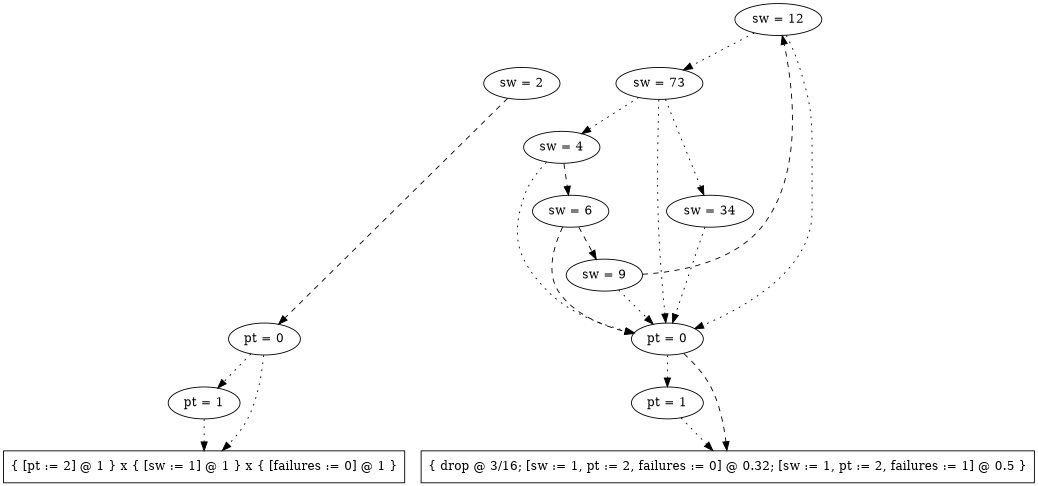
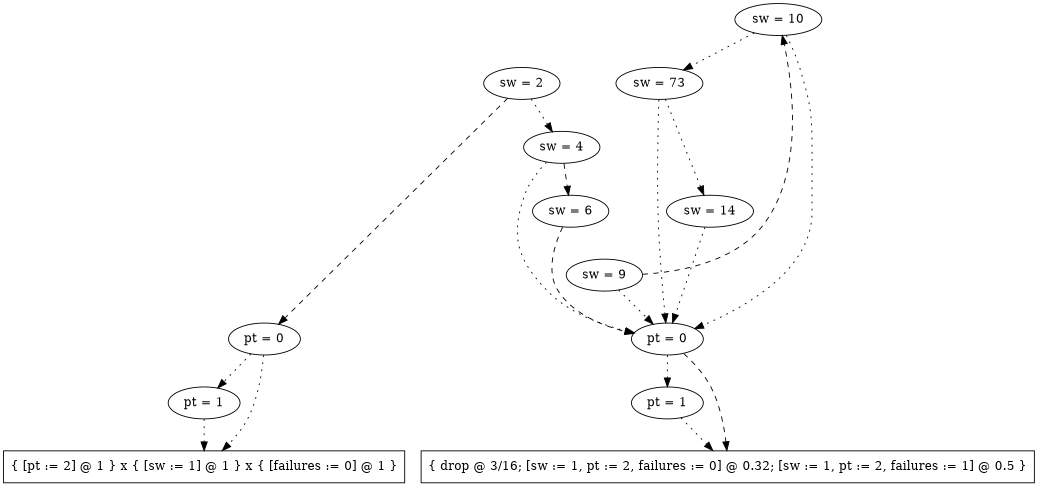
node "sw = 12": label "sw = 12" -> "sw = 10"
edge "sw = 73" -> "sw = 4": now "sw = 2" -> "sw = 4"
node "sw = 34": label "sw = 34" -> "sw = 14"
edge "sw = 6" -> "sw = 9": removed
